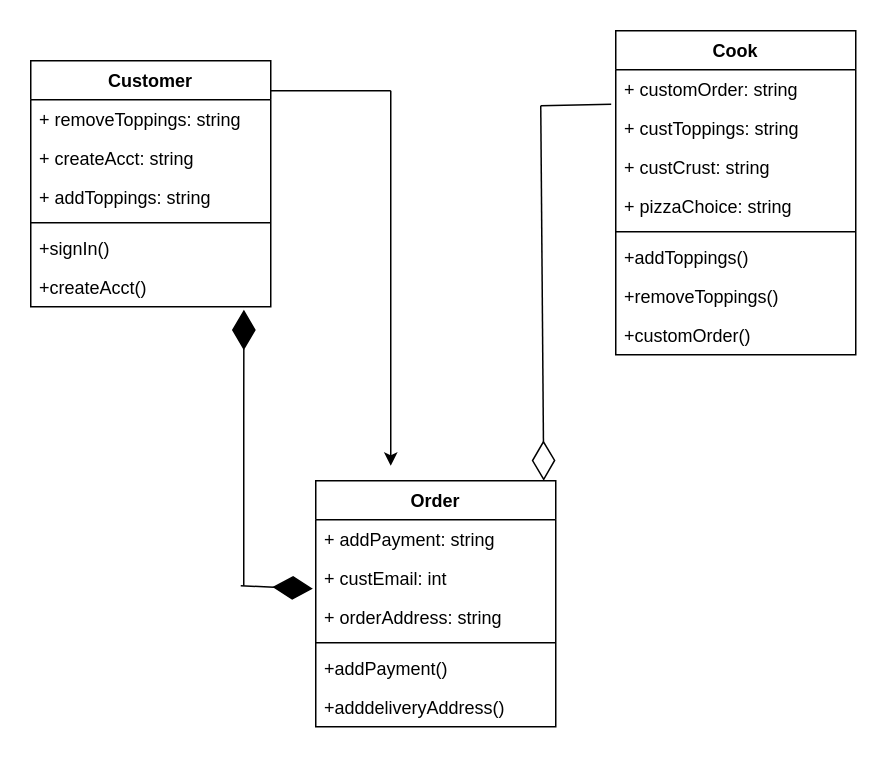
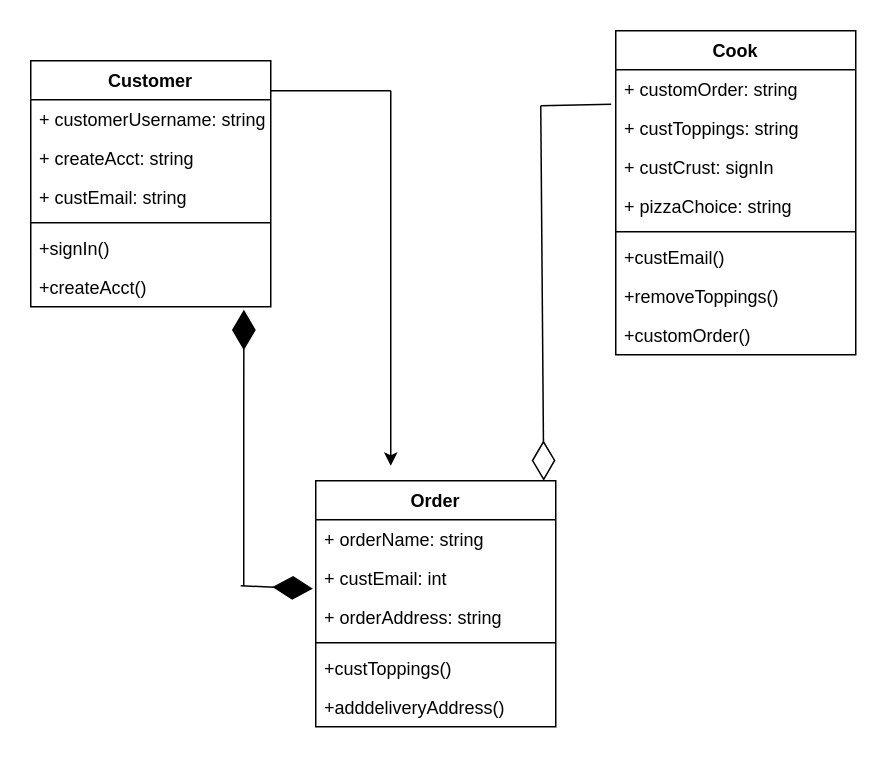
node "+ removeToppings: string": label "+ removeToppings: string" -> "+ customerUsername: string"
node "+ custCrust: string": label "+ custCrust: string" -> "+ custCrust: signIn"
node "+ addToppings: string": label "+ addToppings: string" -> "+ custEmail: string"
node "+addToppings()": label "+addToppings()" -> "+custEmail()"
node "+ addPayment: string": label "+ addPayment: string" -> "+ orderName: string"
node "+addPayment()": label "+addPayment()" -> "+custToppings()"
